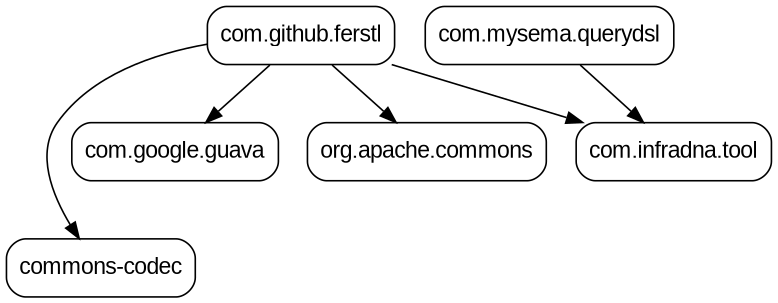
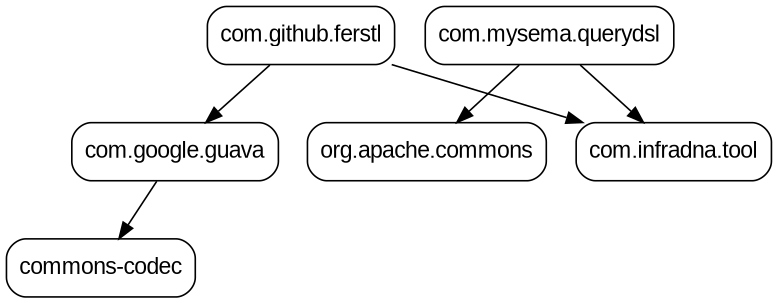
edge "com.github.ferstl" -> "org.apache.commons": now "com.mysema.querydsl" -> "org.apache.commons"
edge "com.github.ferstl" -> "commons-codec": now "com.google.guava" -> "commons-codec"
